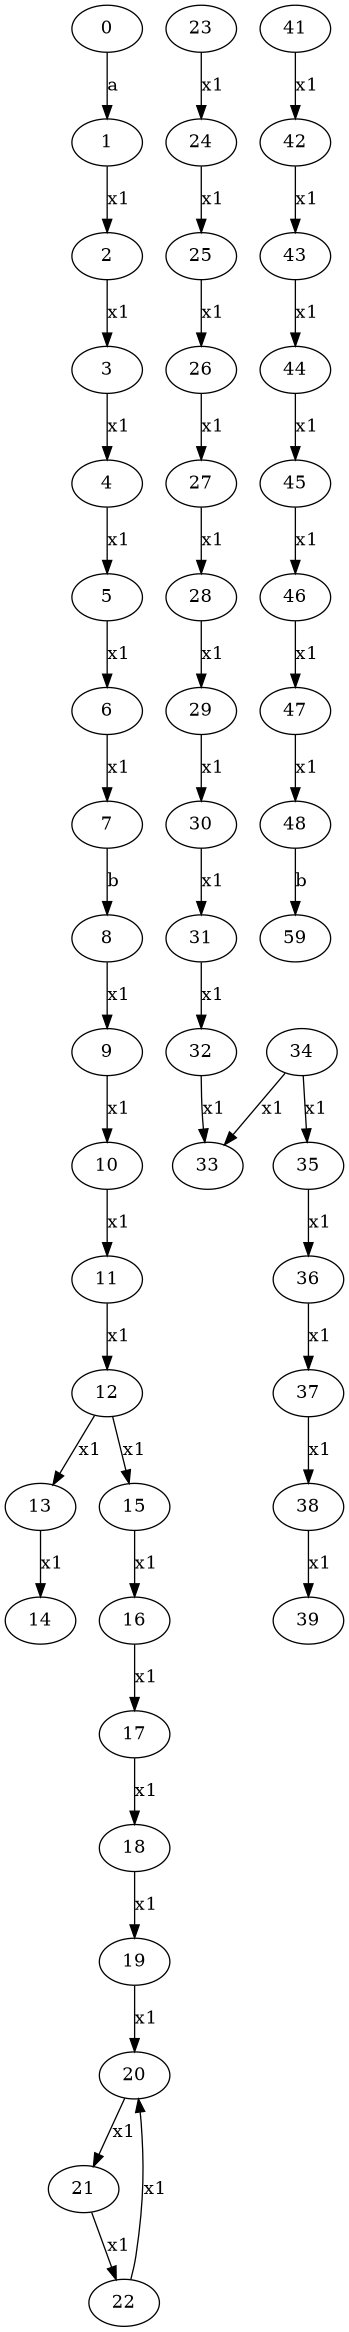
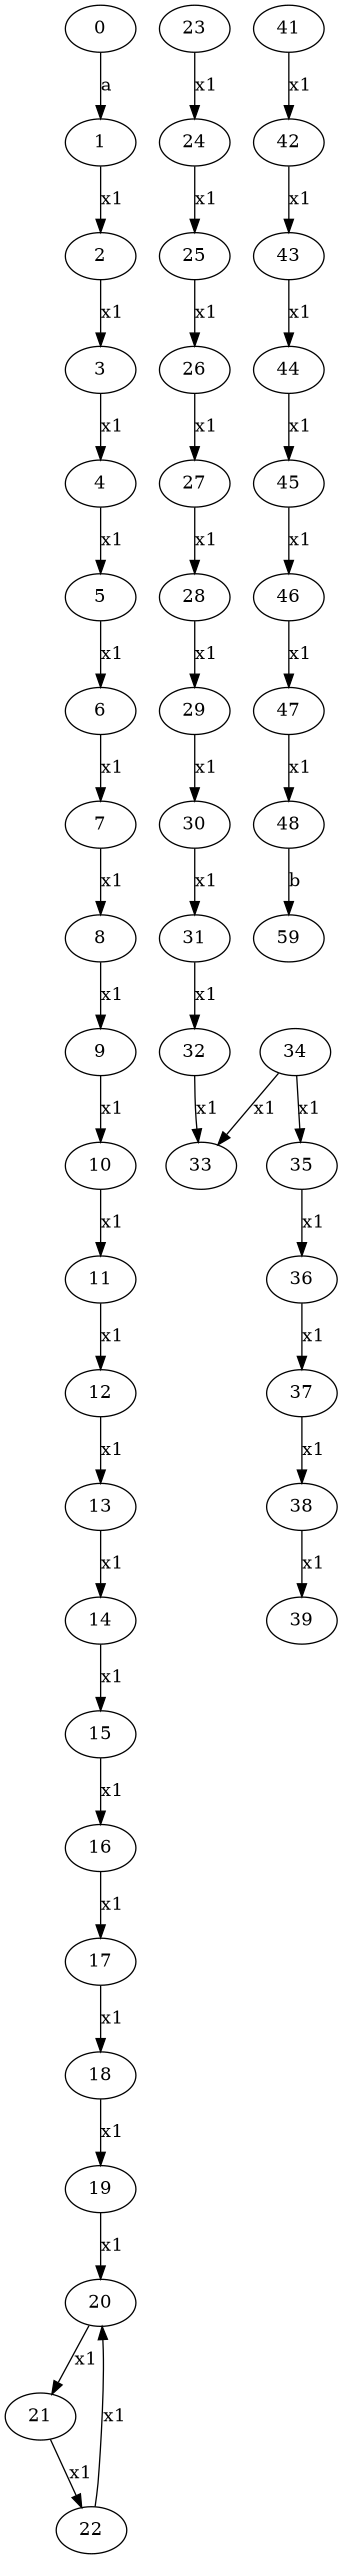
edge "7" -> "8": label "b" -> "x1"
edge "12" -> "15": now "14" -> "15"
